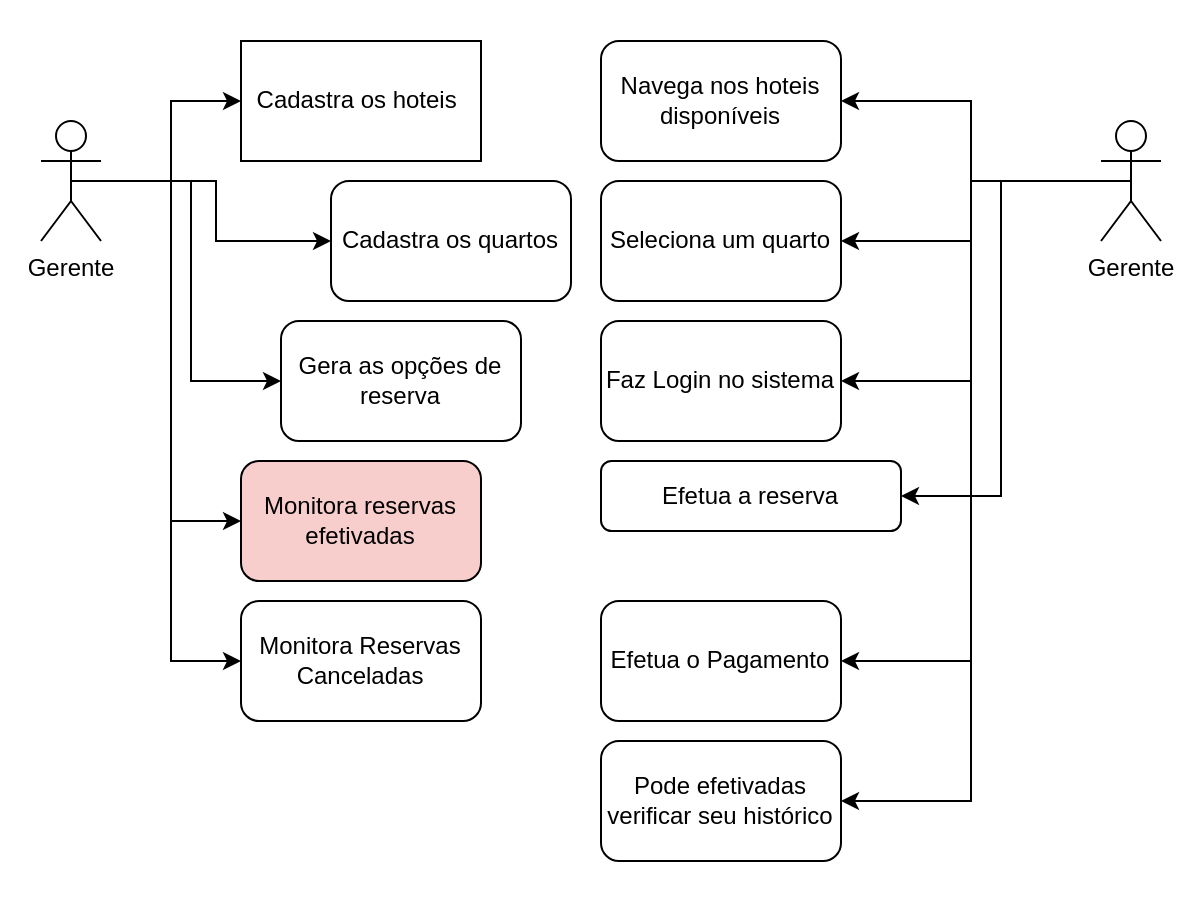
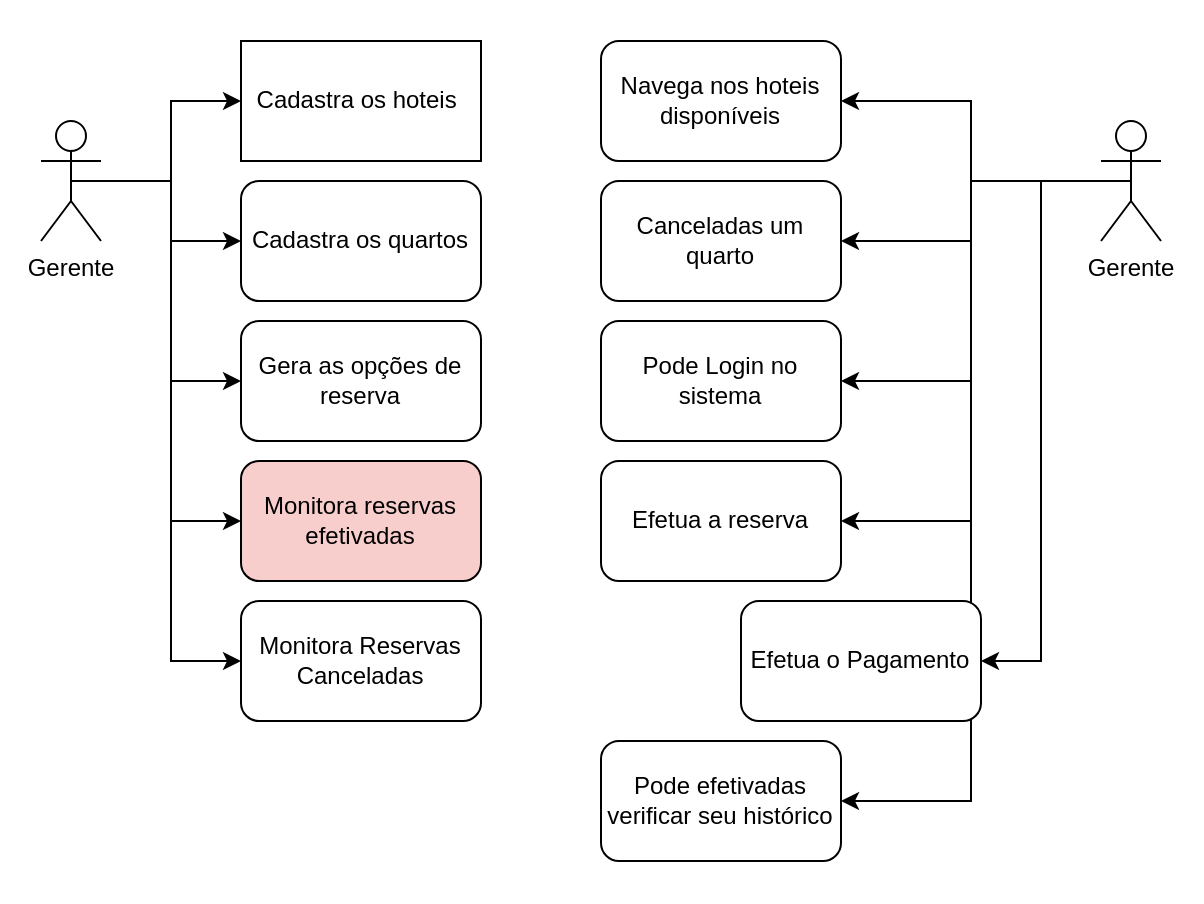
node "Cadastra os quartos": moved (451, 241) -> (361, 241)
node "Seleciona um quarto": label "Seleciona um quarto" -> "Canceladas um quarto"
node "Gera as opções de reserva": moved (401, 381) -> (361, 381)
node "Faz Login no sistema": label "Faz Login no sistema" -> "Pode Login no sistema"
node "Efetua a reserva": size 300x70 -> 240x120
node "Efetua o Pagamento": moved (721, 661) -> (861, 661)
